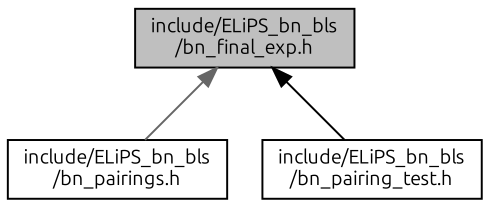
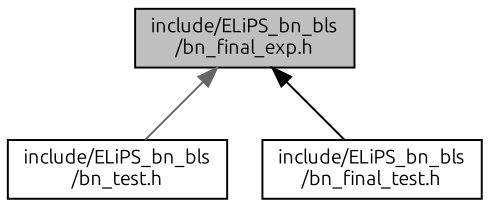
node "include/ELiPS_bn_bls /bn_pairings.h": label "include/ELiPS_bn_bls /bn_pairings.h" -> "include/ELiPS_bn_bls /bn_test.h"
node "include/ELiPS_bn_bls /bn_pairing_test.h": label "include/ELiPS_bn_bls /bn_pairing_test.h" -> "include/ELiPS_bn_bls /bn_final_test.h"
